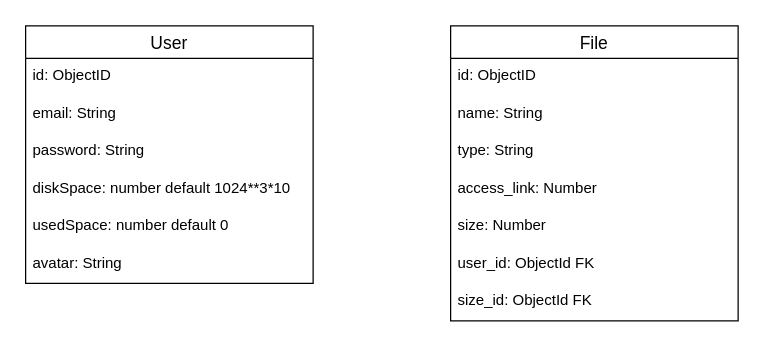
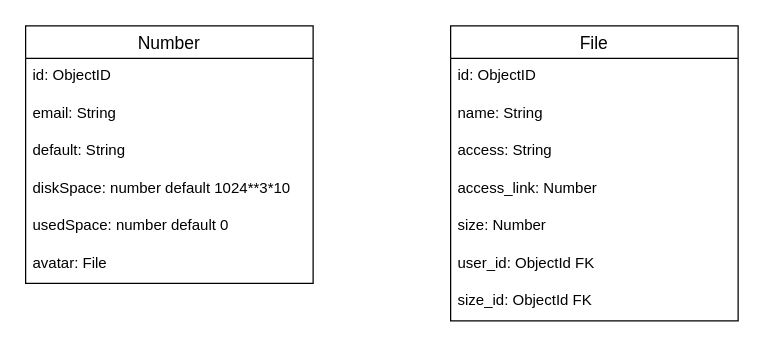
node "User": label "User" -> "Number"
node "password: String": label "password: String" -> "default: String"
node "type: String": label "type: String" -> "access: String"
node "avatar: String": label "avatar: String" -> "avatar: File"
